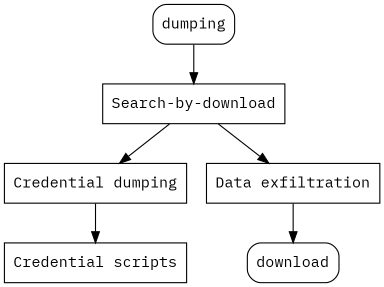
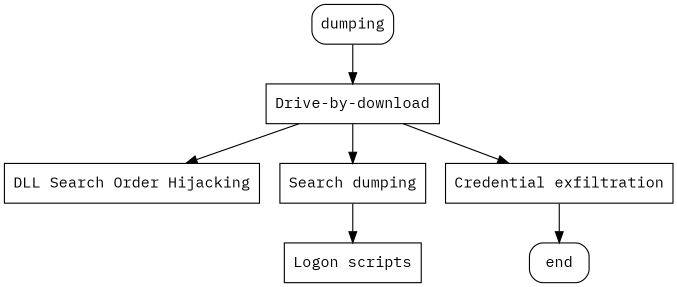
node "Search-by-download": label "Search-by-download" -> "Drive-by-download"
node "Credential dumping": label "Credential dumping" -> "Search dumping"
node "DLL Search Order Hijacking": added
node "Data exfiltration": label "Data exfiltration" -> "Credential exfiltration"
node "Credential scripts": label "Credential scripts" -> "Logon scripts"
node "download": label "download" -> "end"
